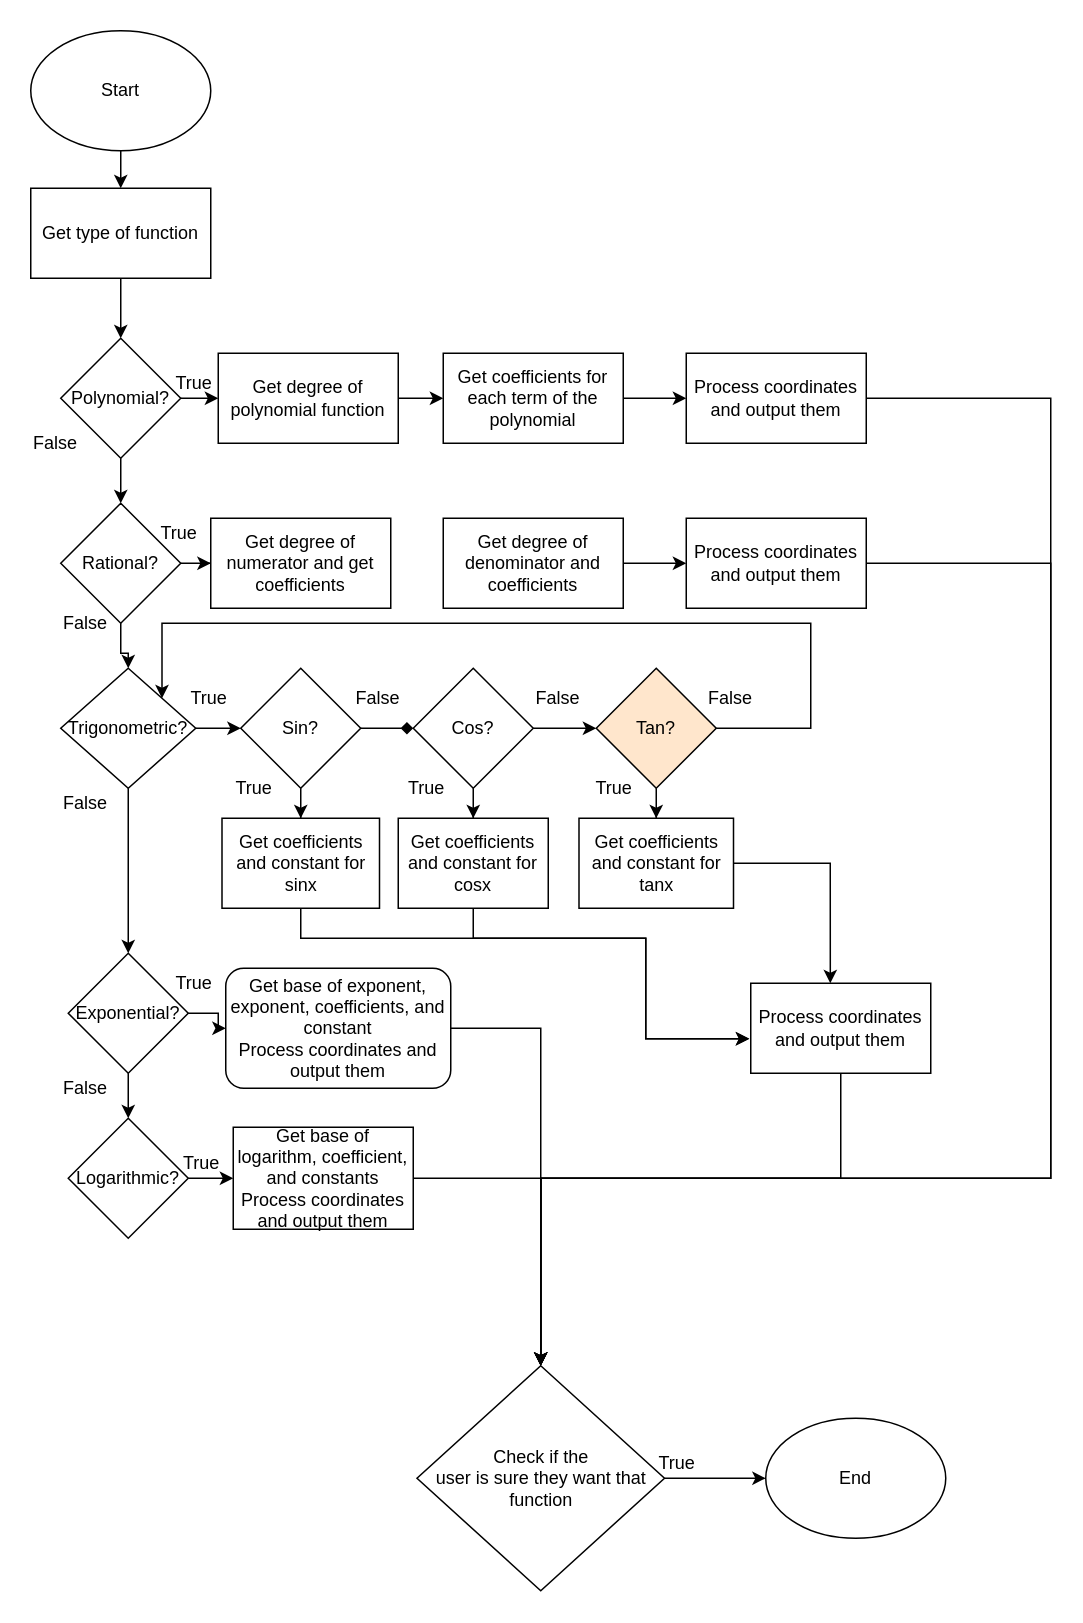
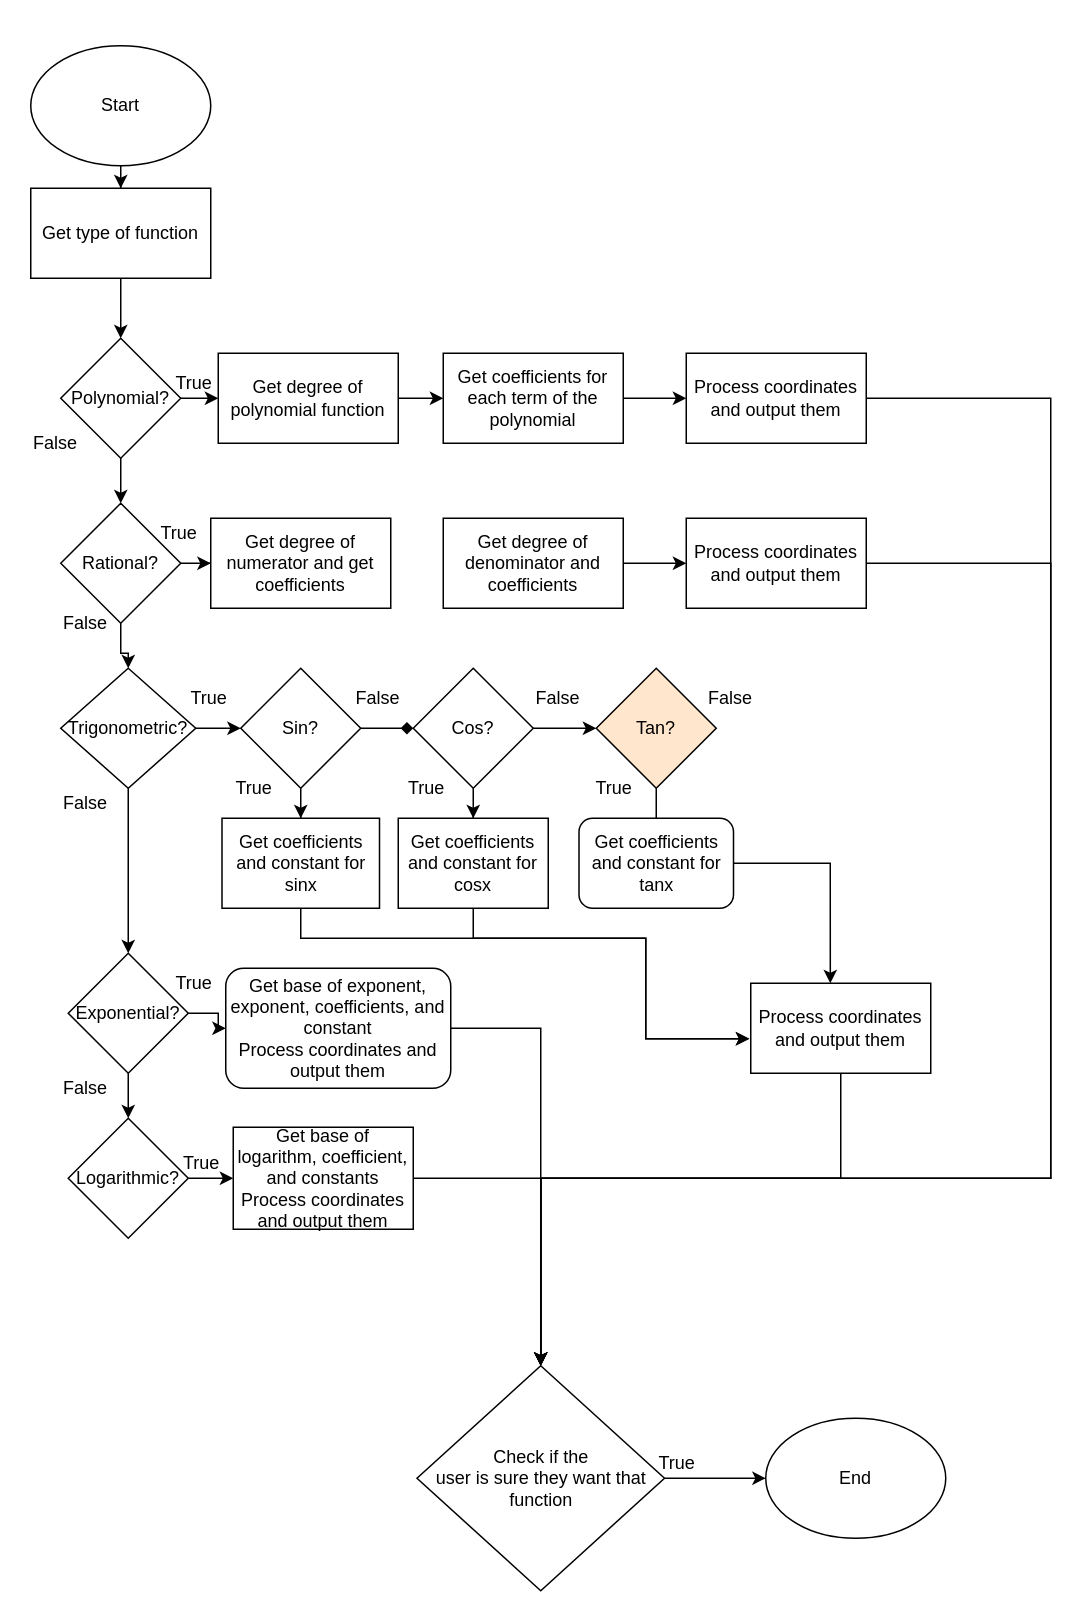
node "Start": moved (121, 91) -> (121, 106)
edge "Tan?" -> "Trigonometric?": removed
edge "Tan?" -> "Get coefficients and constant for tanx": arrowhead classic -> none
node "Get coefficients and constant for tanx": shape rectangle -> rounded rectangle
